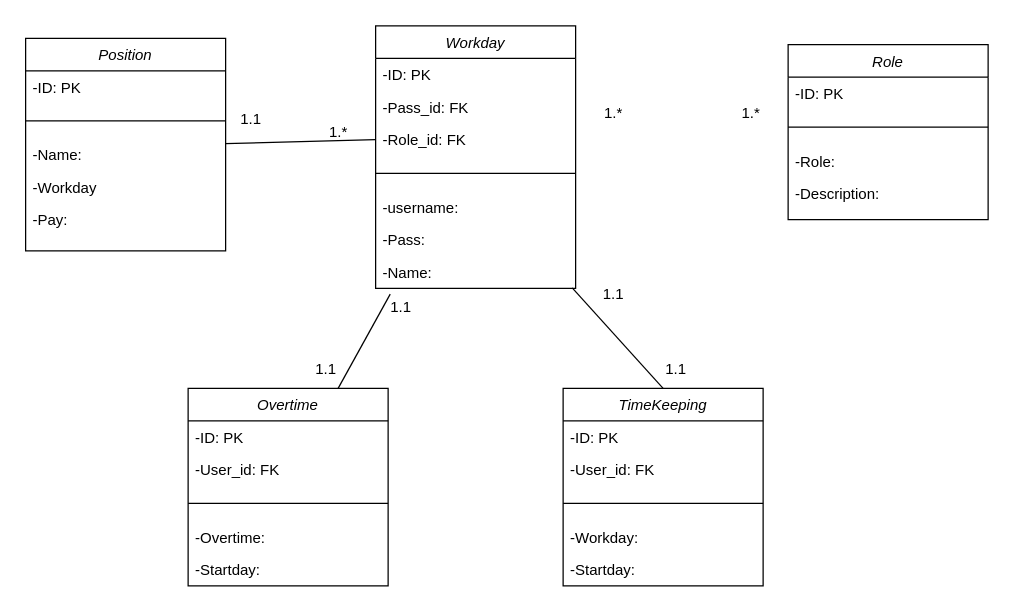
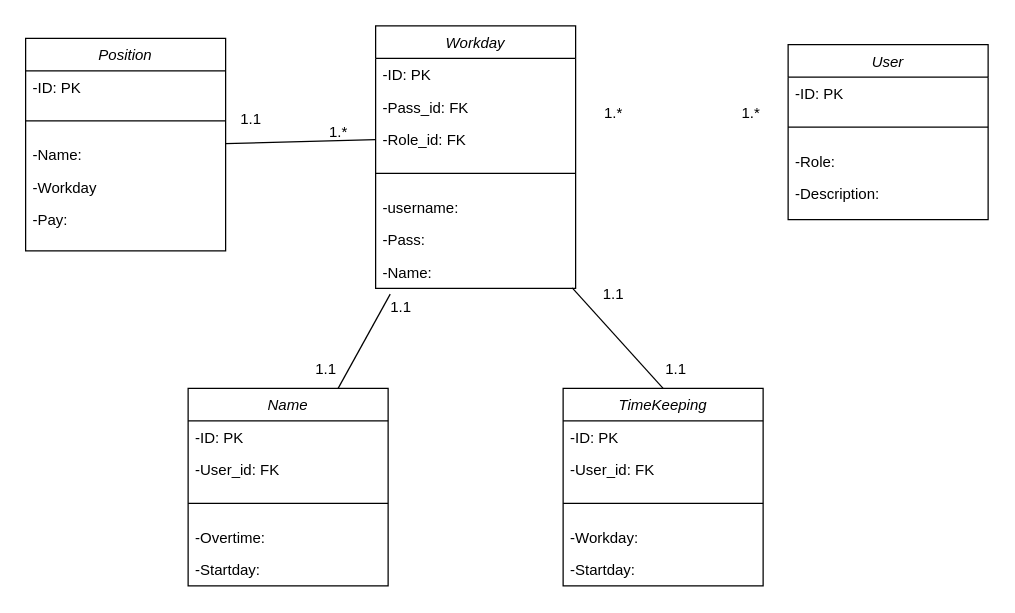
node "Role": label "Role" -> "User"
node "Overtime": label "Overtime" -> "Name"
